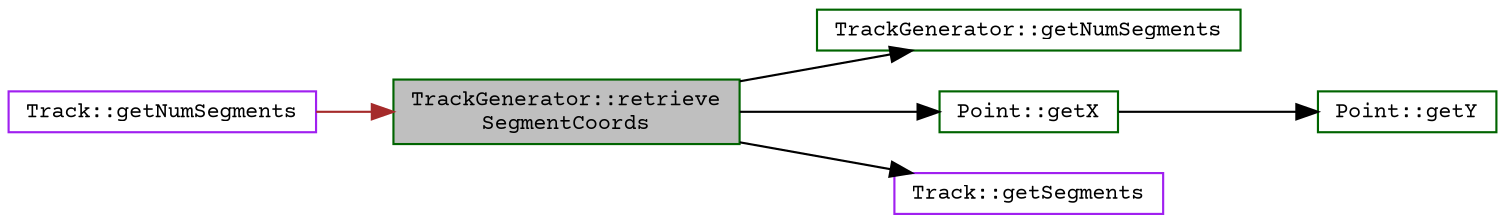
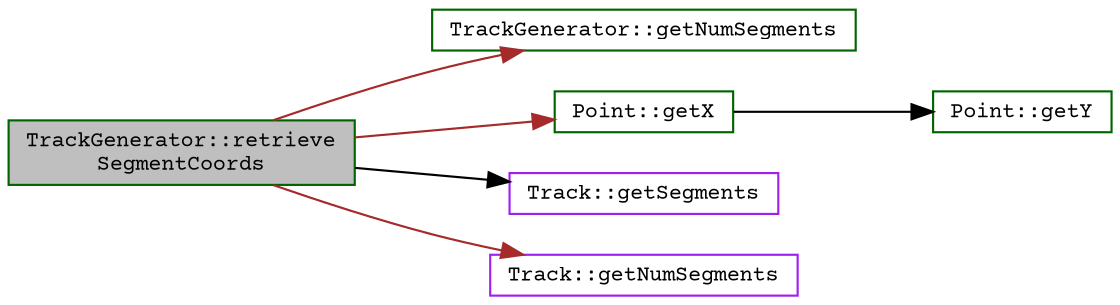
edge "TrackGenerator::retrieve SegmentCoords" -> "TrackGenerator::getNumSegments": color black -> brown
edge "Track::getNumSegments" -> "TrackGenerator::retrieve SegmentCoords": reversed
edge "TrackGenerator::retrieve SegmentCoords" -> "Point::getX": color black -> brown
